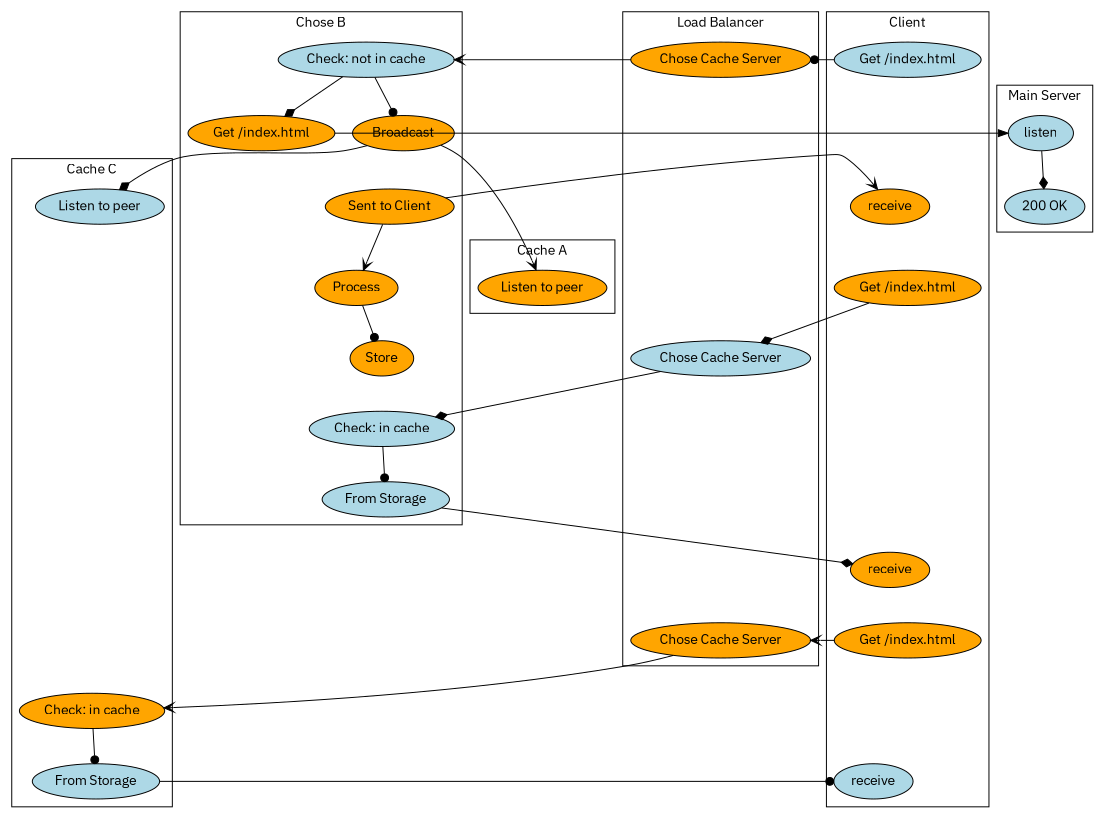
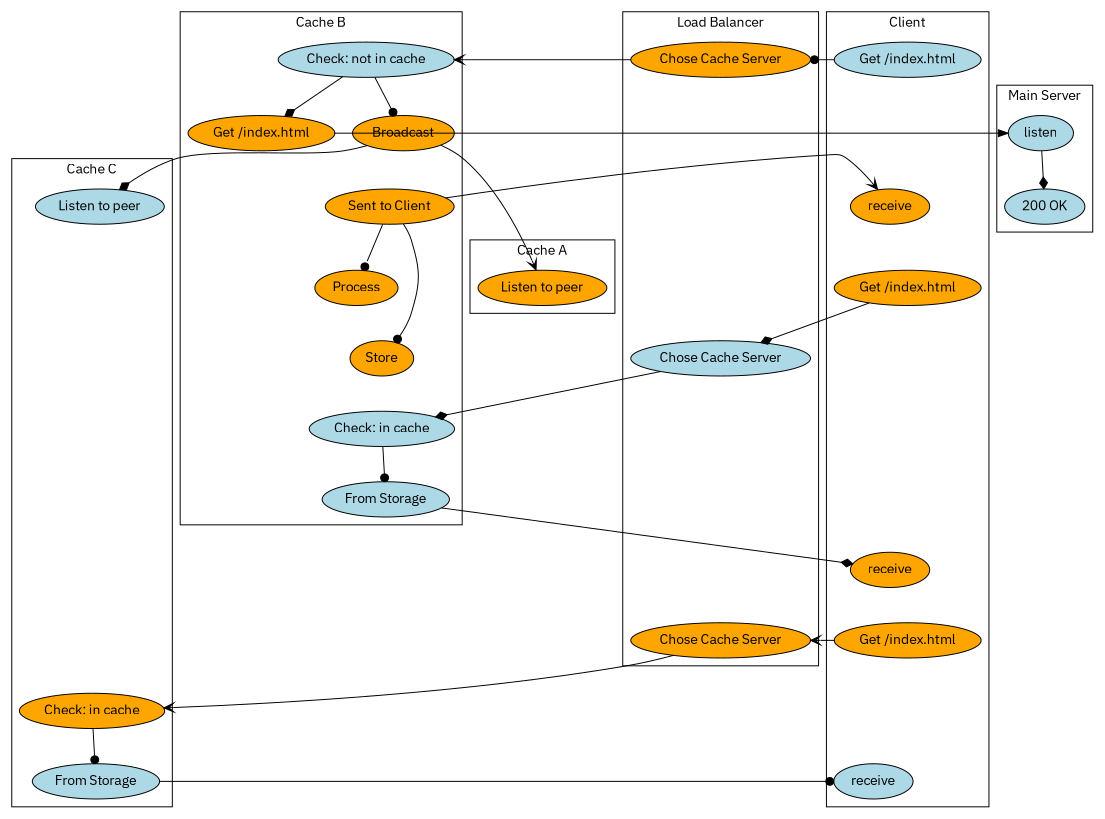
cluster "Chose B": label "Chose B" -> "Cache B"
edge "Sent to Client" -> "Process": arrowhead vee -> dot
edge "Process" -> "Store": now "Sent to Client" -> "Store"
